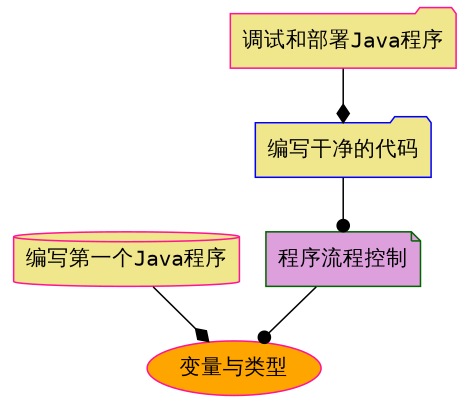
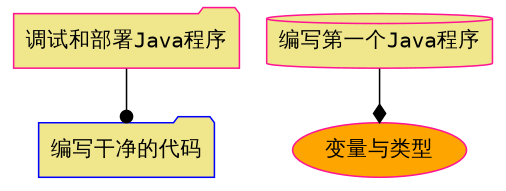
edge "调试和部署Java程序" -> "编写干净的代码": arrowhead diamond -> dot
node "程序流程控制": removed
